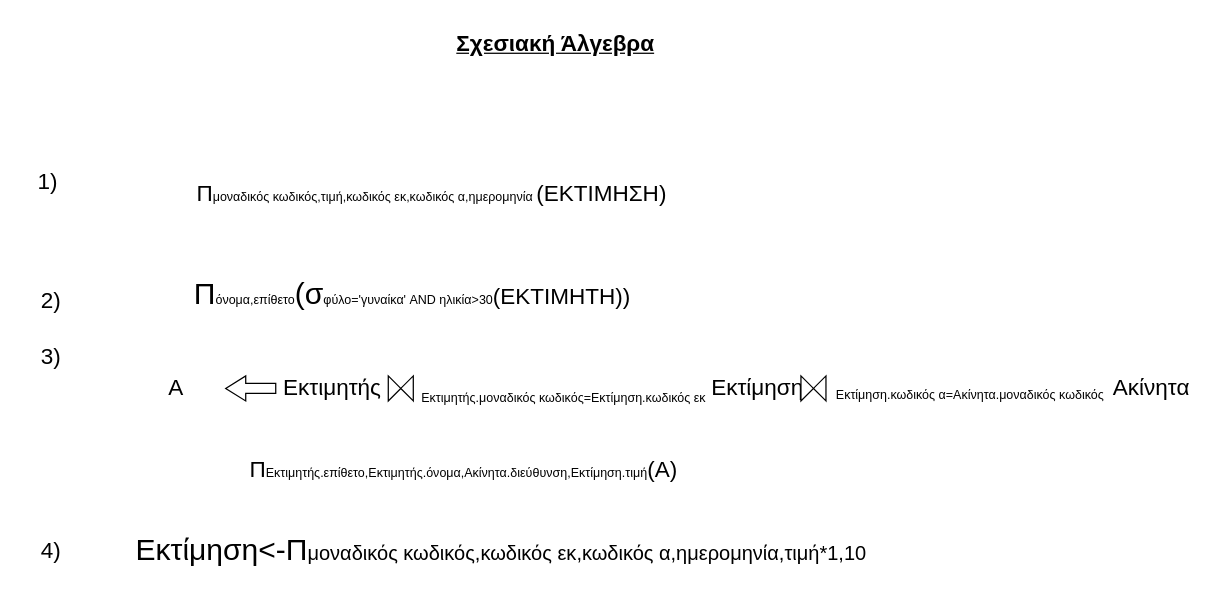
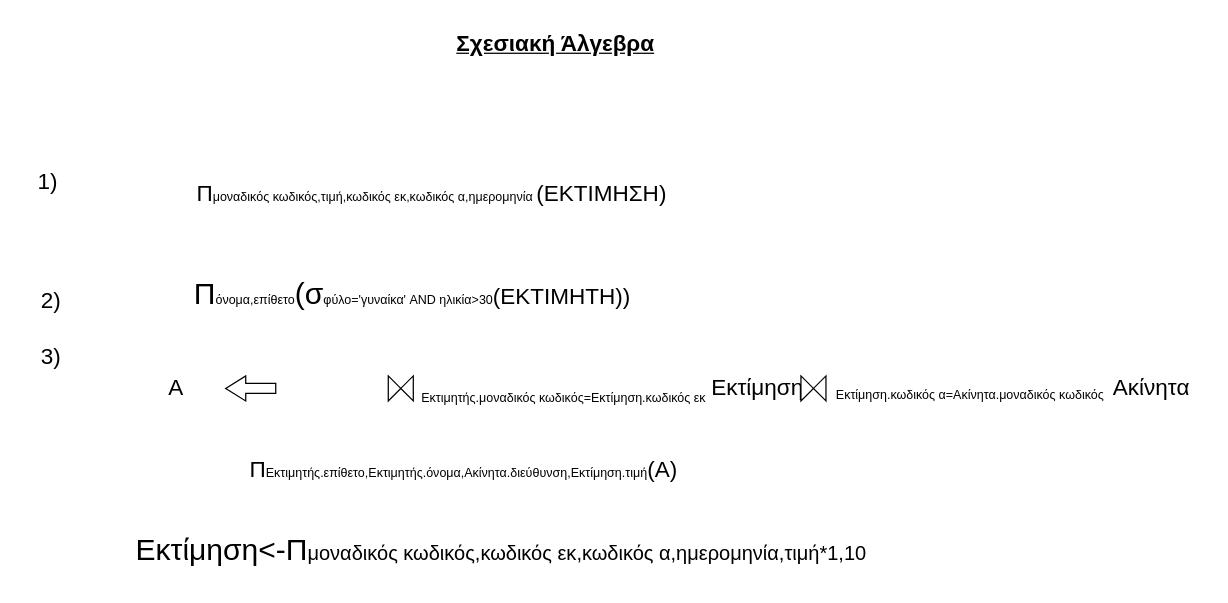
node "Εκτιμητής": removed
node "4)": removed
